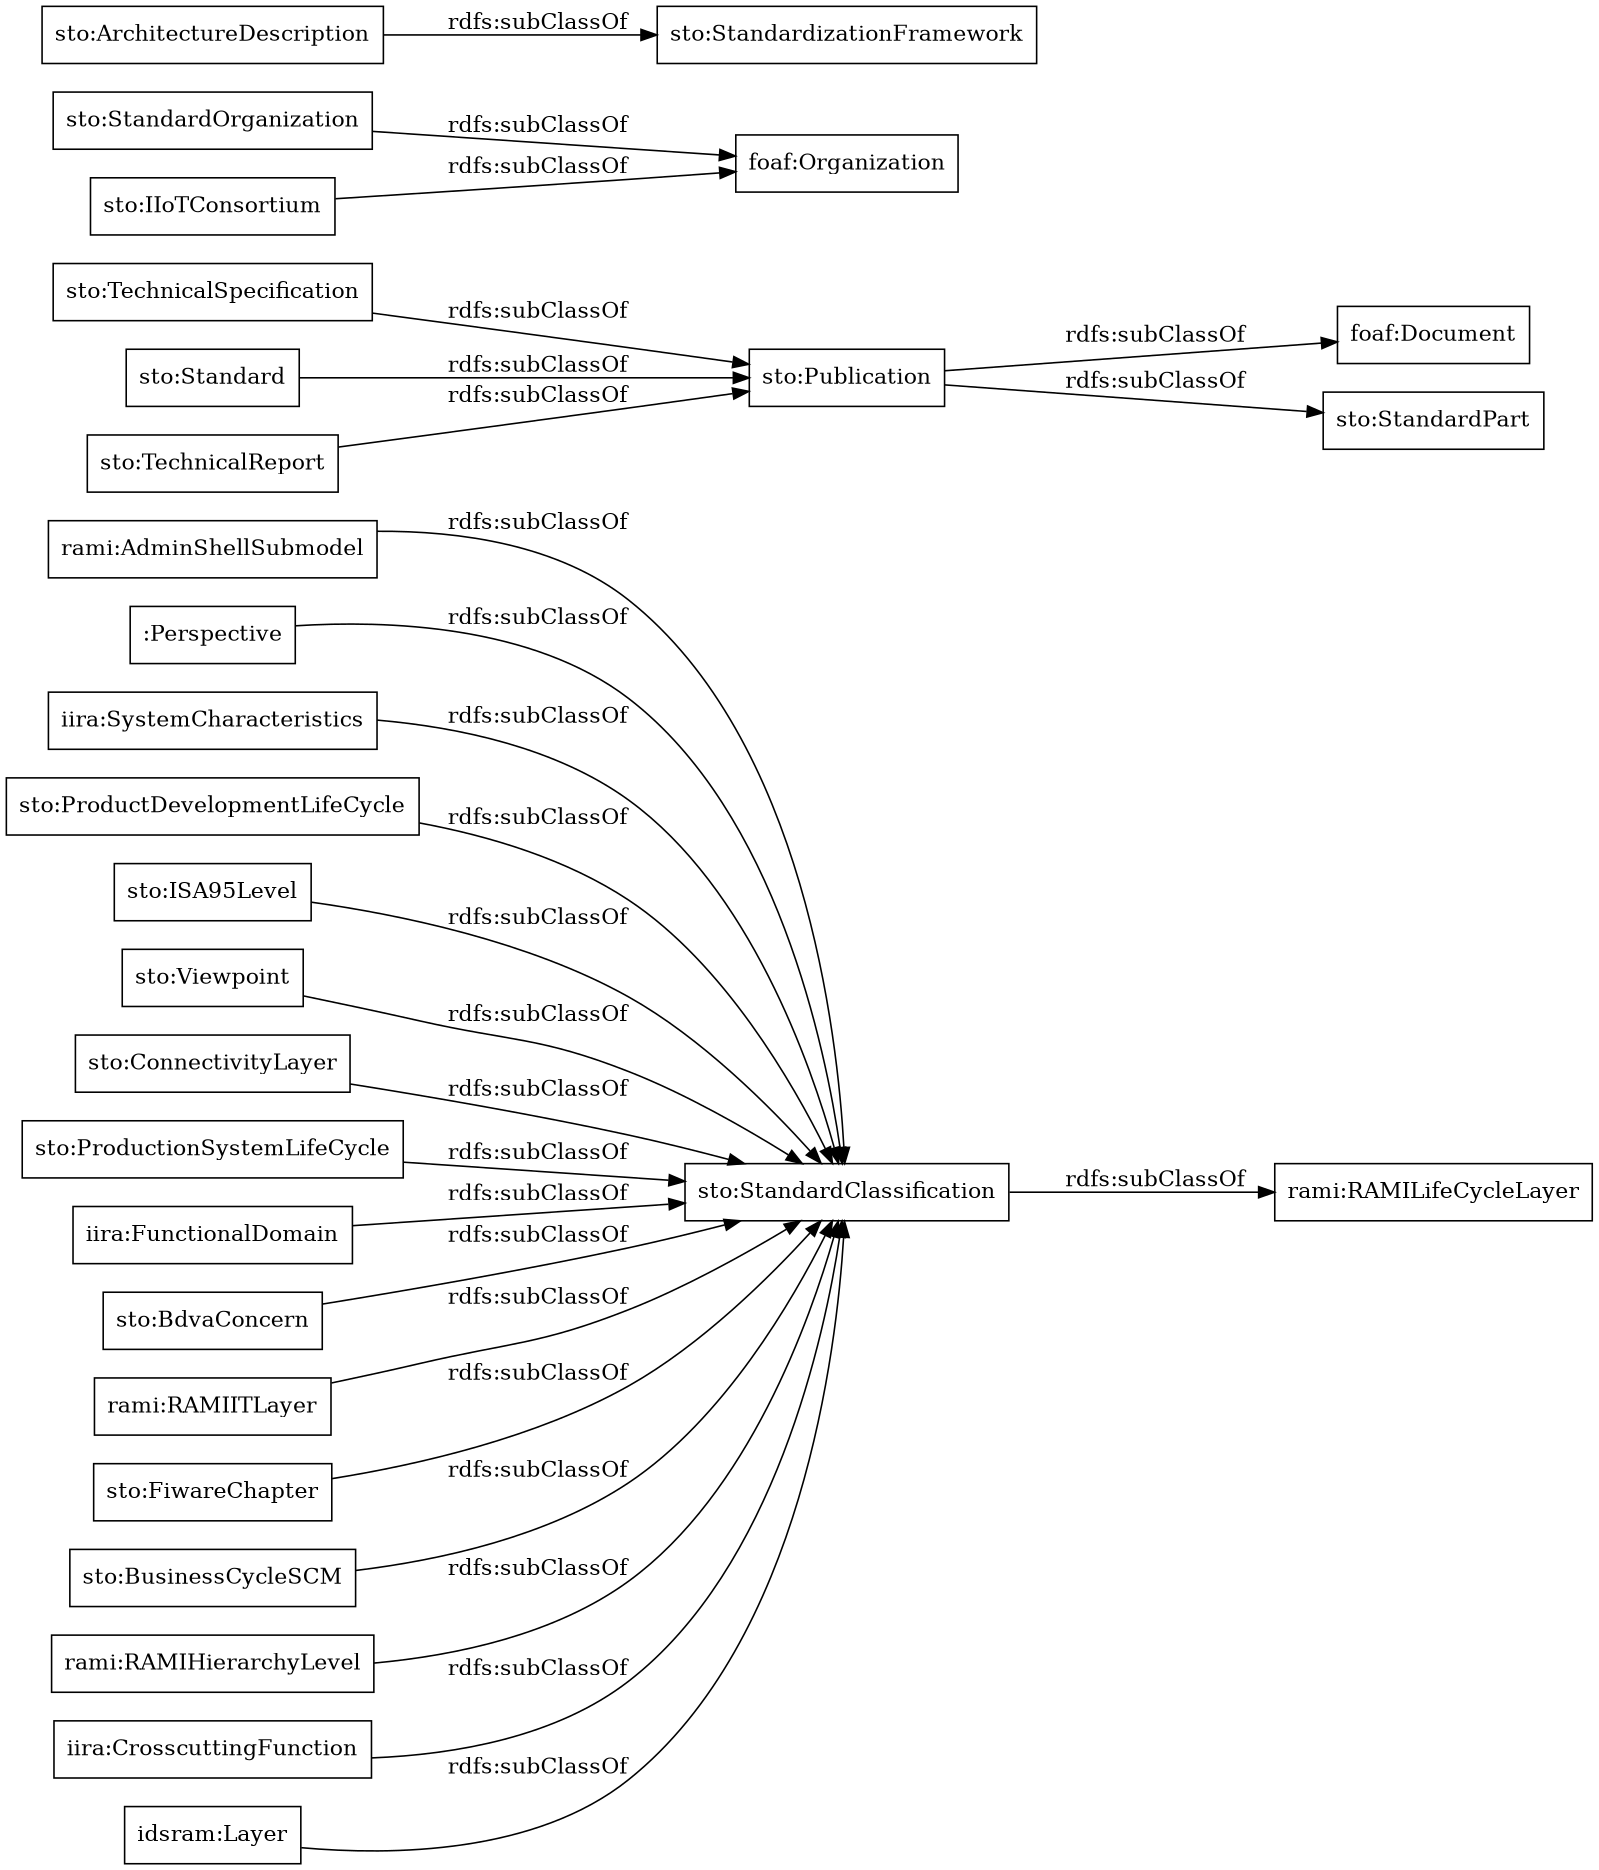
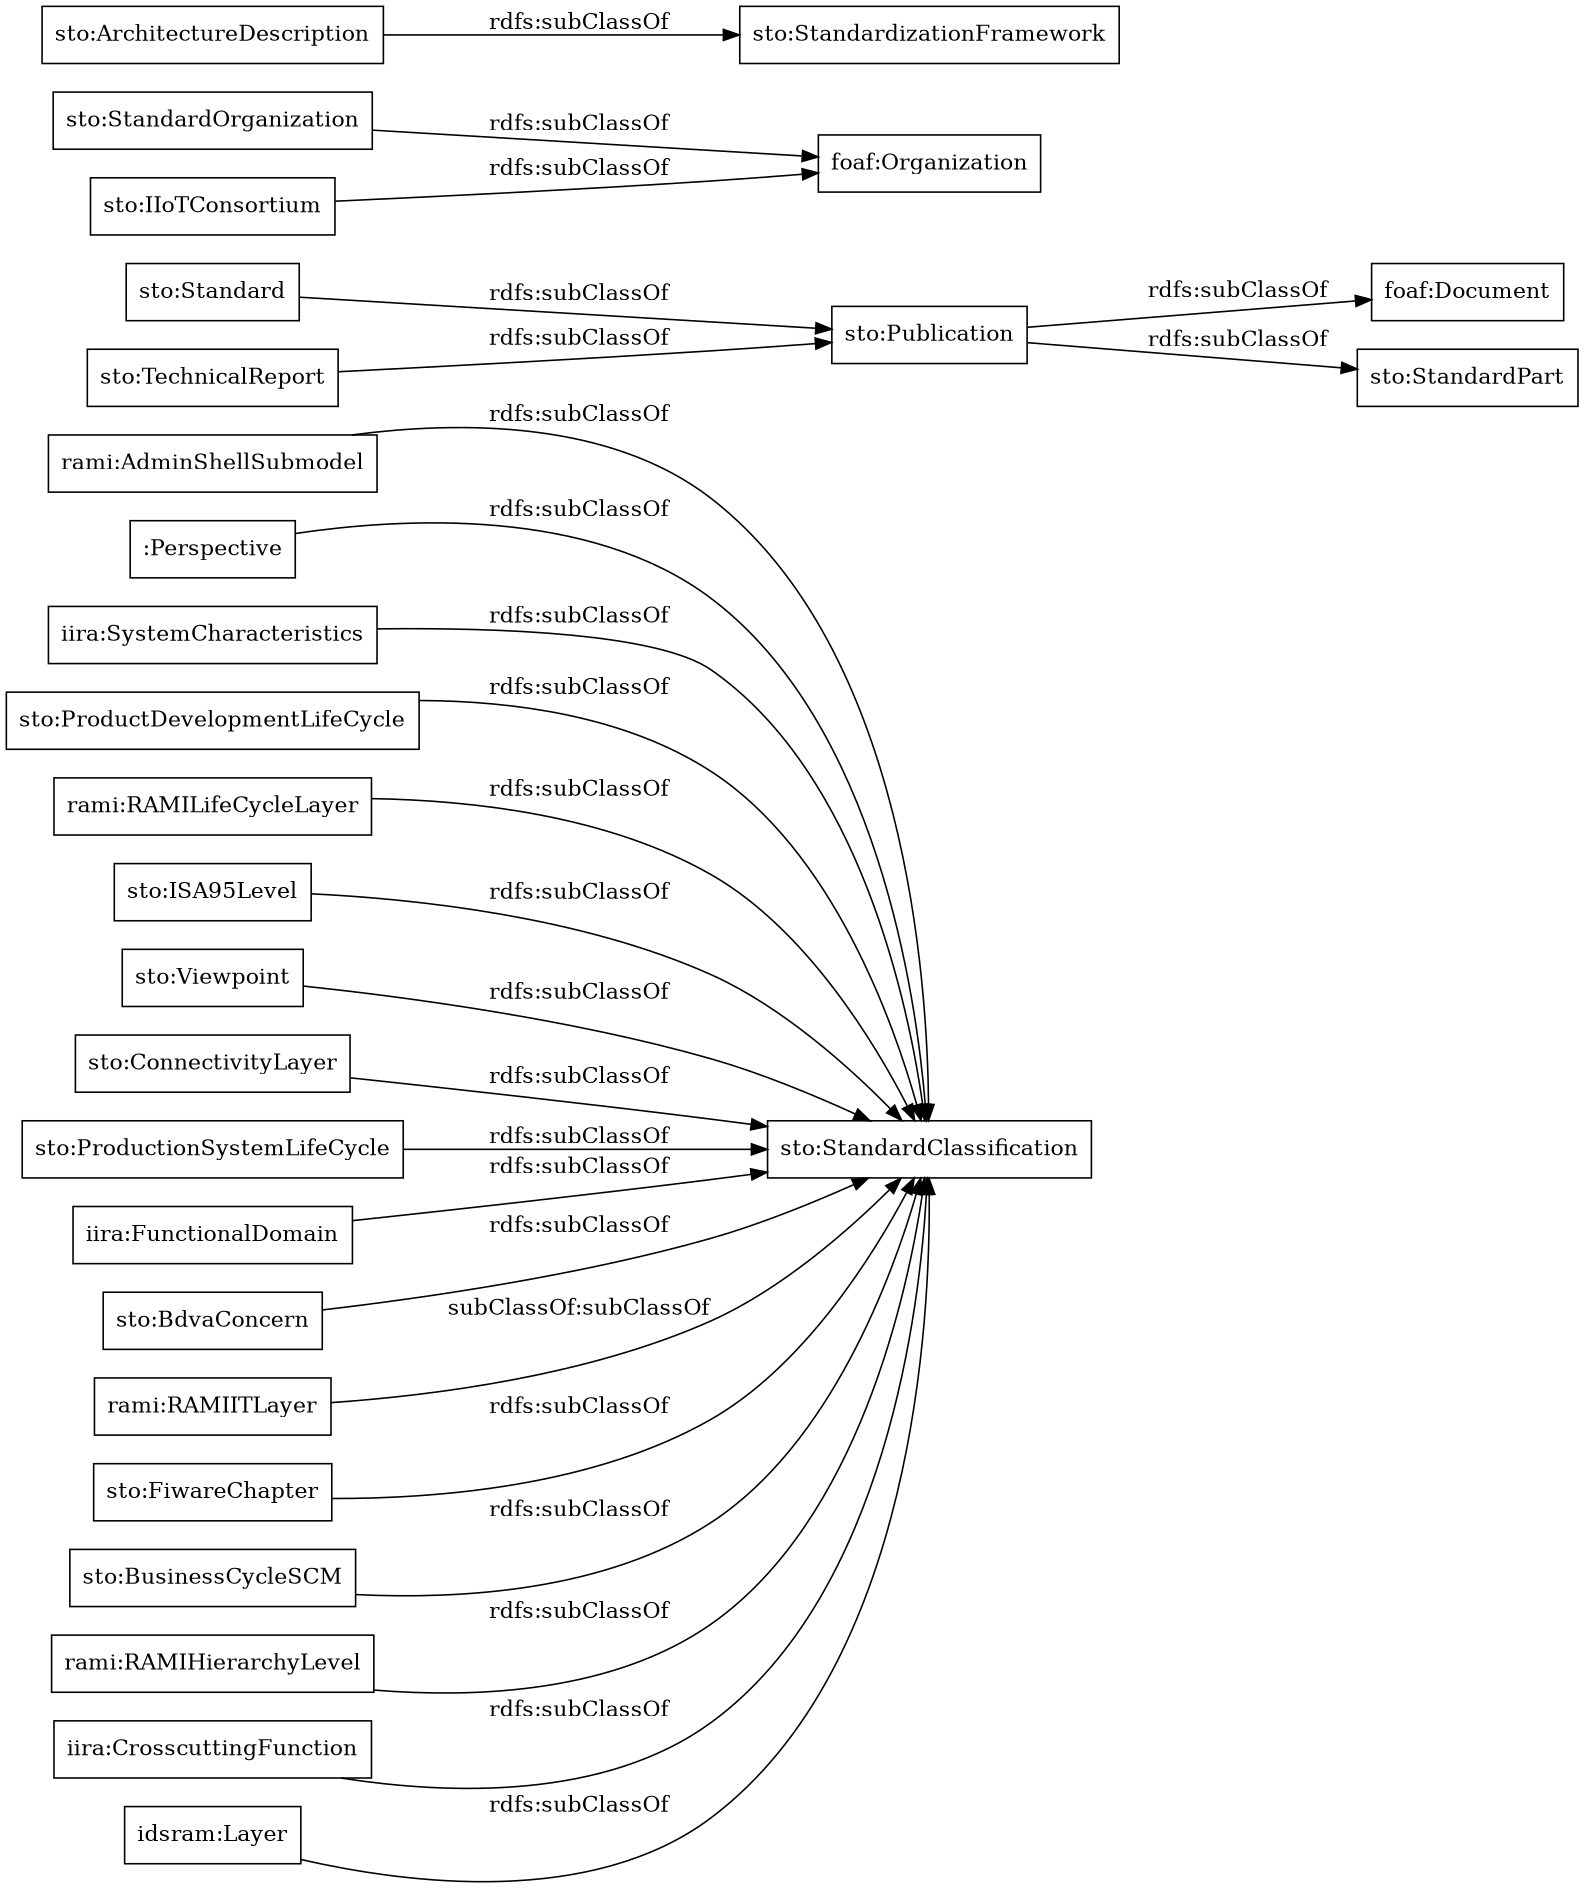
node "sto:TechnicalSpecification": removed
edge "sto:StandardClassification" -> "rami:RAMILifeCycleLayer": reversed
edge "rami:RAMIITLayer" -> "sto:StandardClassification": label "rdfs:subClassOf" -> "subClassOf:subClassOf"
